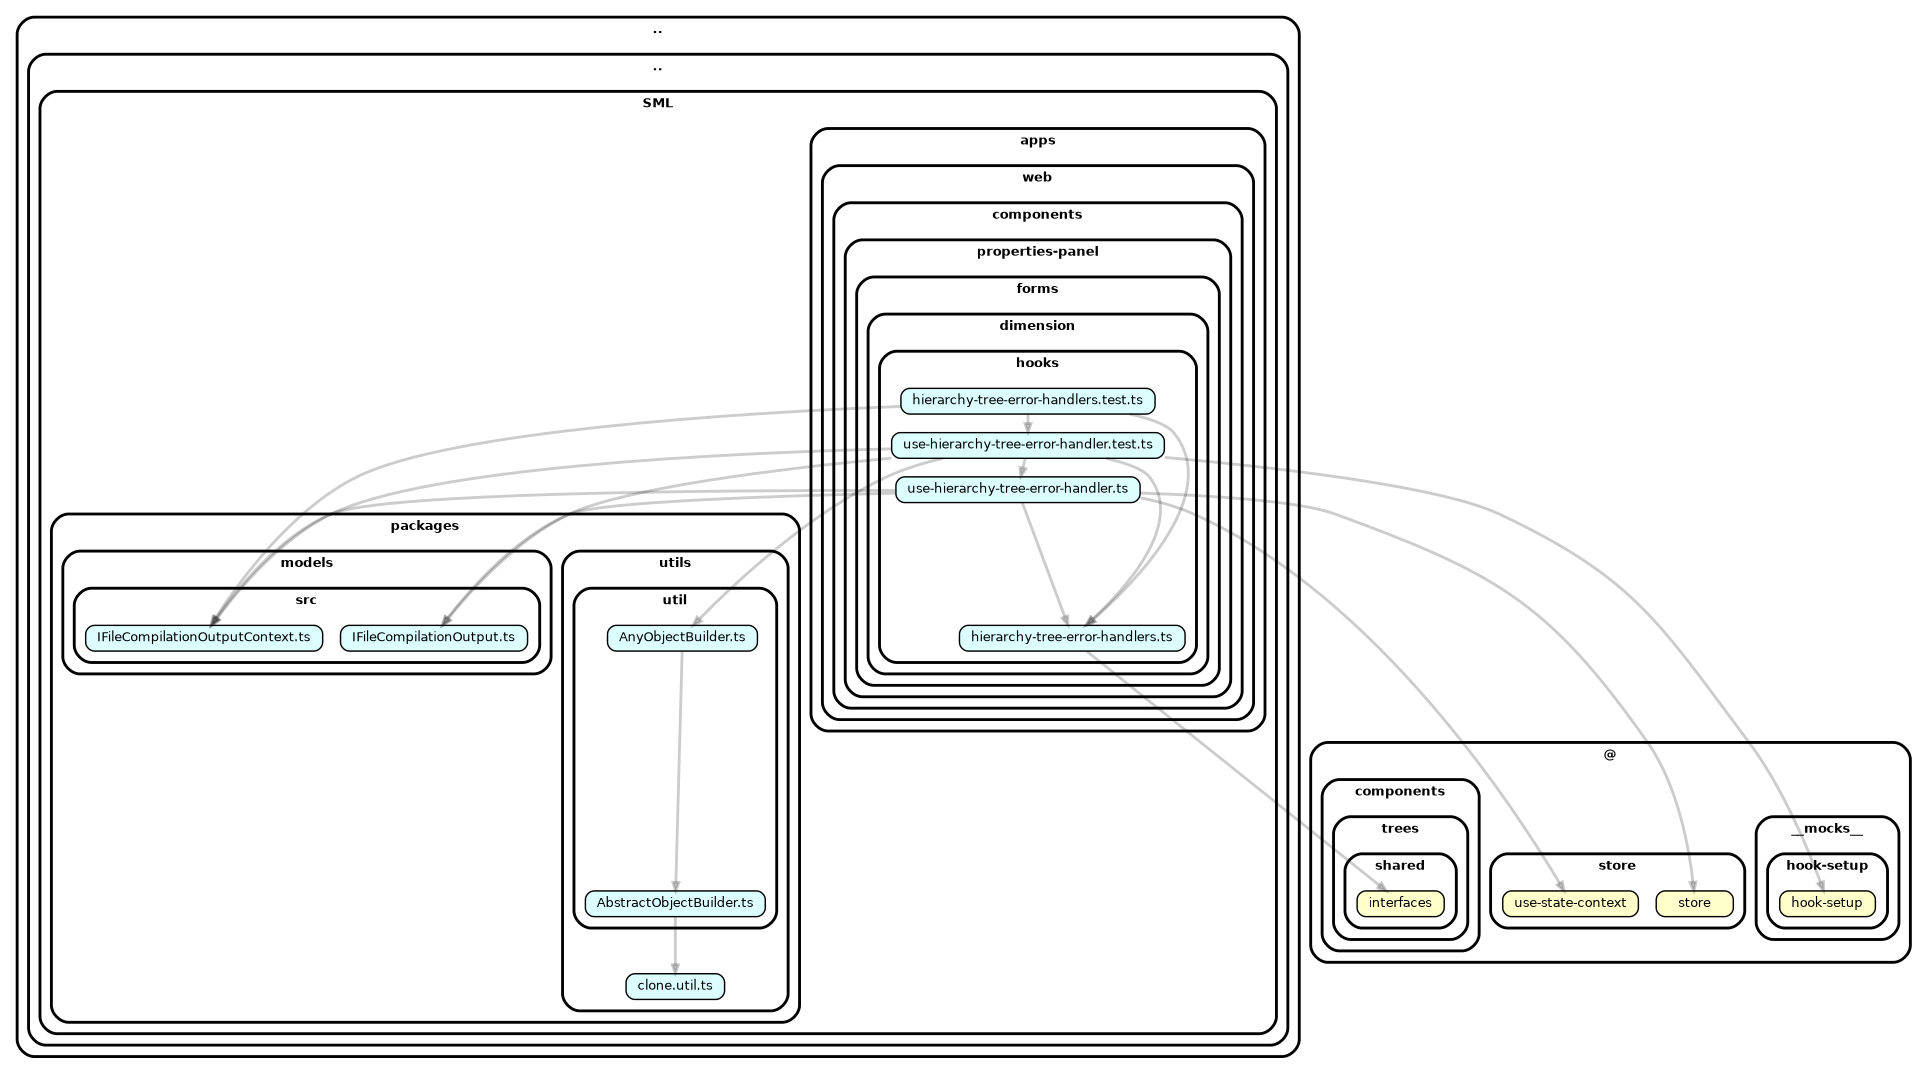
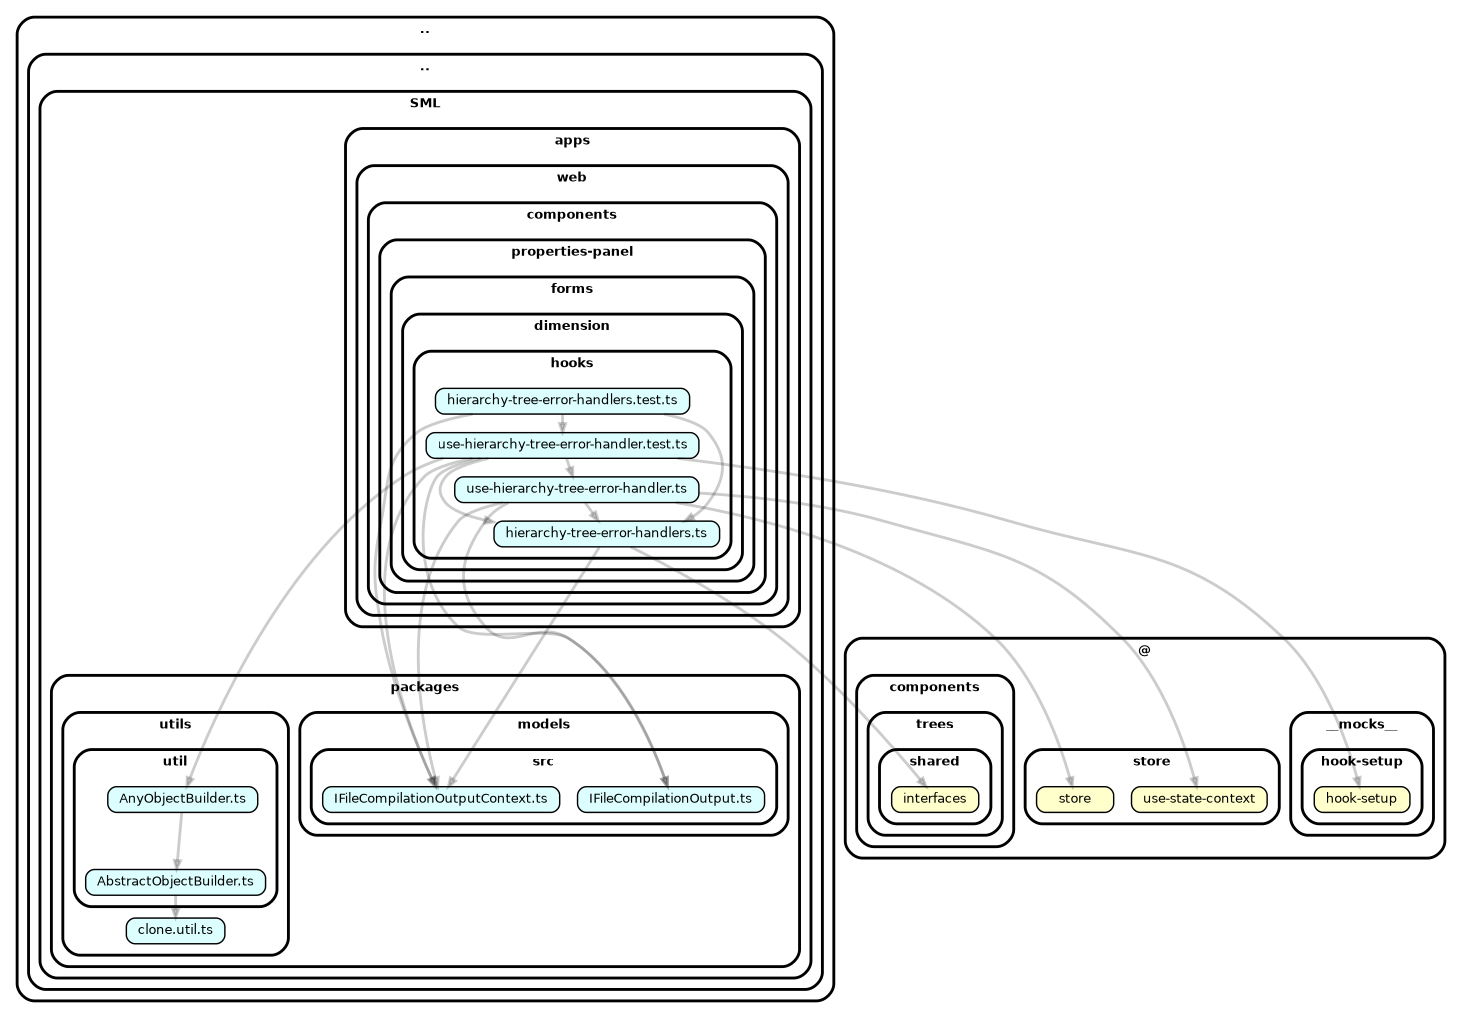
edge "hierarchy-tree-error-handlers.ts" -> "IFileCompilationOutputContext.ts": added
